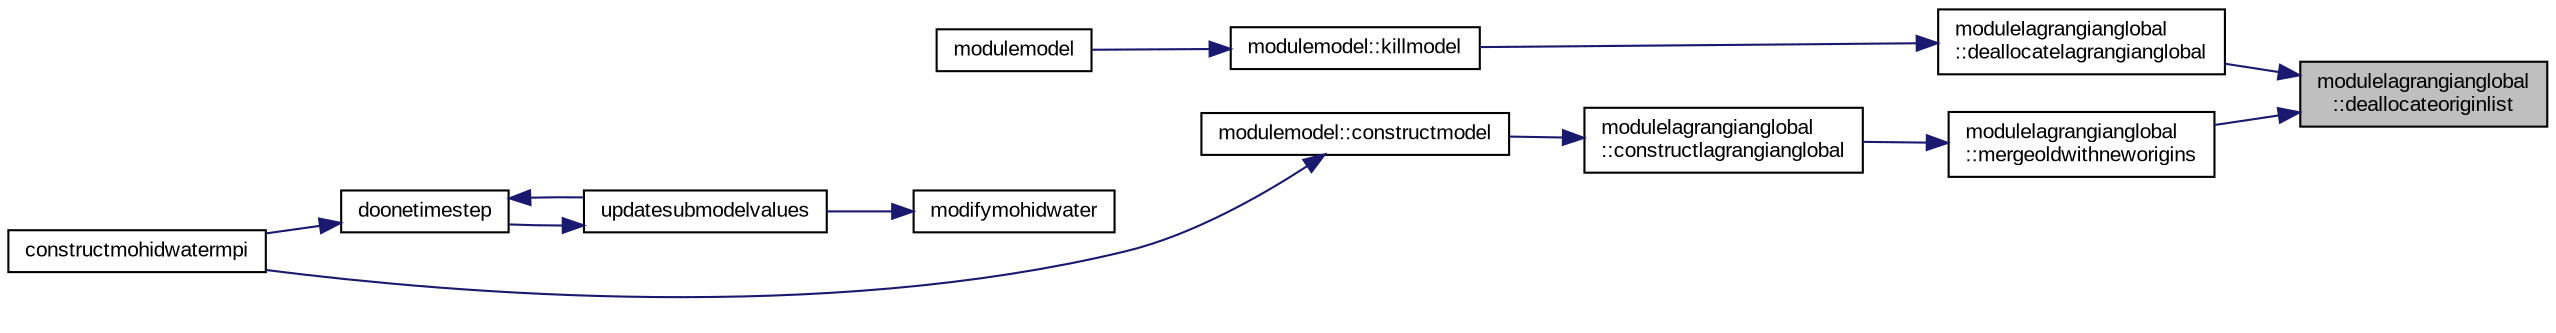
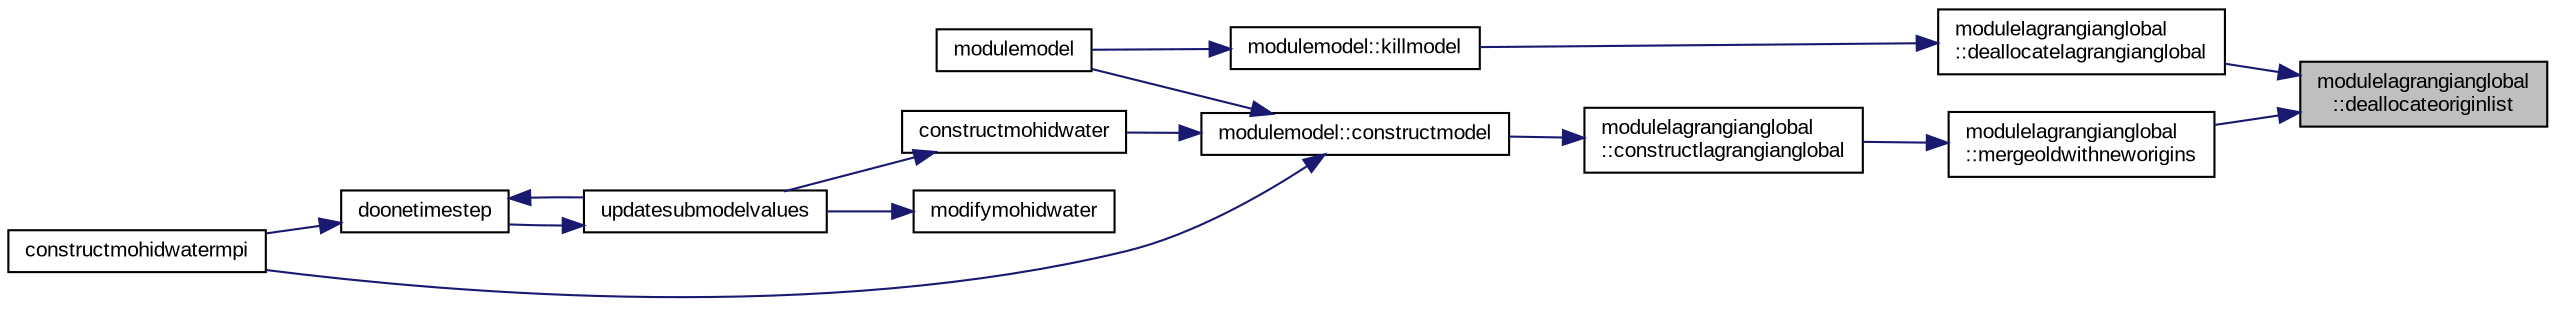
edge "modulemodel" -> "modulemodel::constructmodel": added
node "constructmohidwater": added
